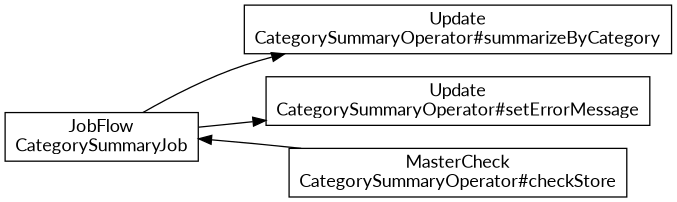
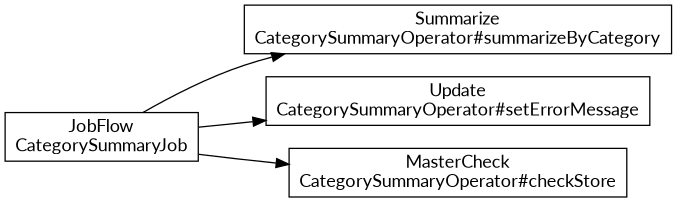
node "Update CategorySummaryOperator#summarizeByCategory": label "Update CategorySummaryOperator#summarizeByCategory" -> "Summarize CategorySummaryOperator#summarizeByCategory"
edge "MasterCheck CategorySummaryOperator#checkStore" -> "JobFlow CategorySummaryJob": reversed
